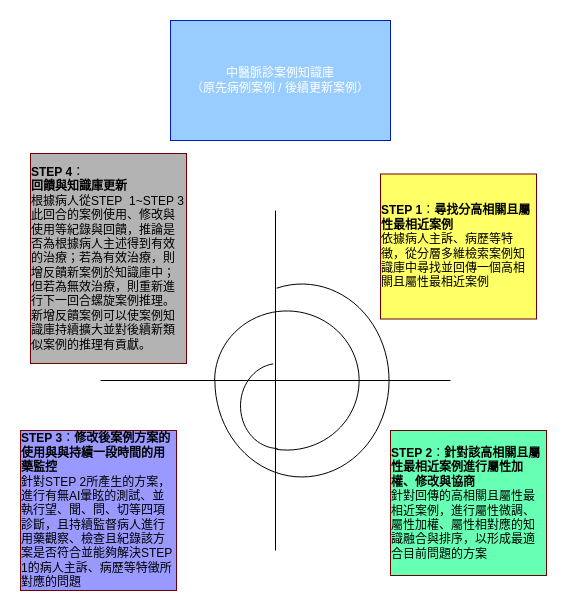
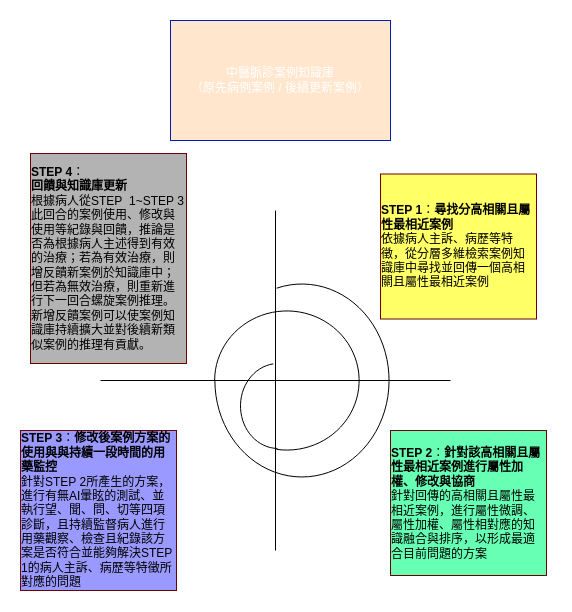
node "中醫脈診案例知識庫 （原先病例案例 / 後續更新案例）": fillcolor #99ccff -> #ffe6cc
